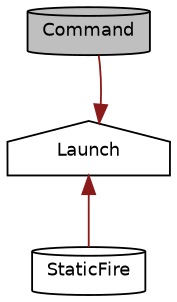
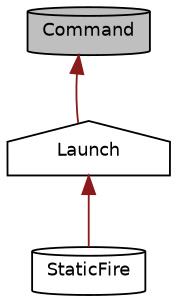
edge "Command" -> "Launch": reversed
